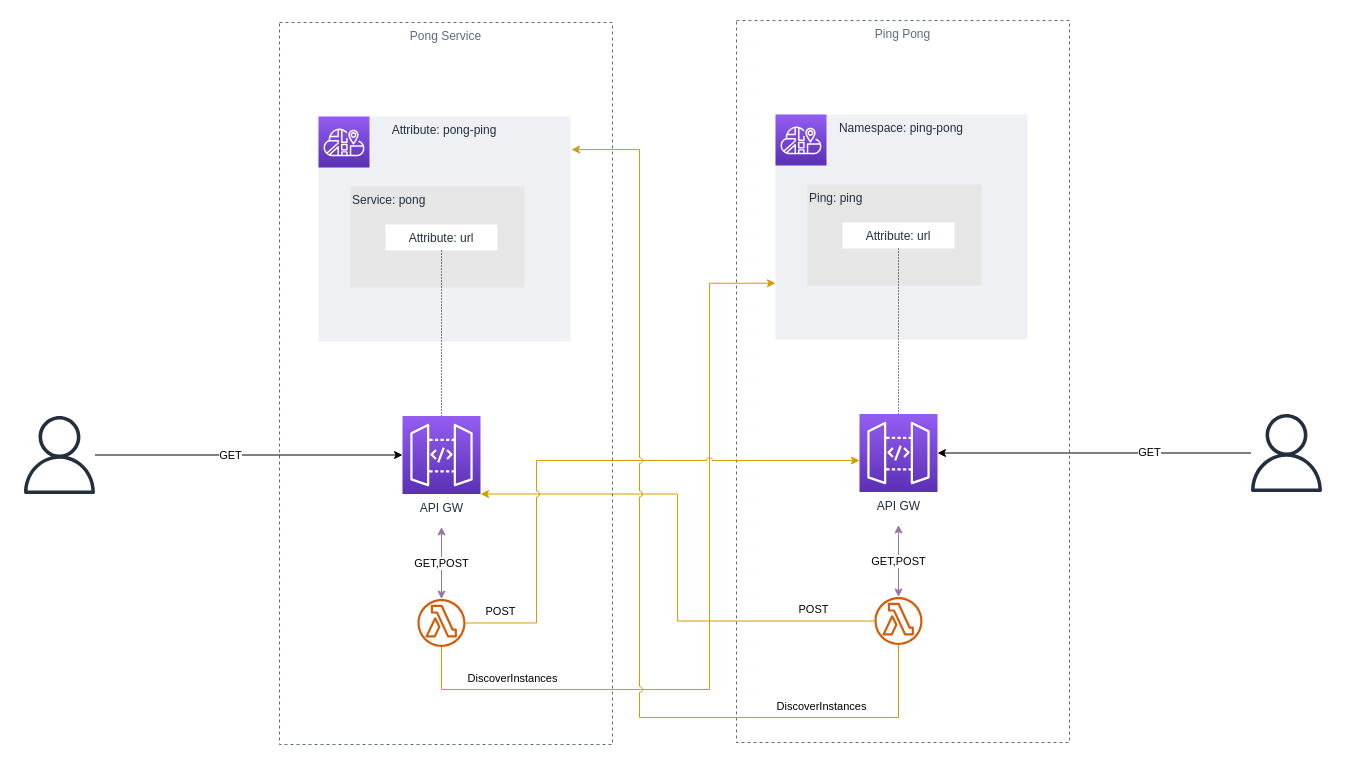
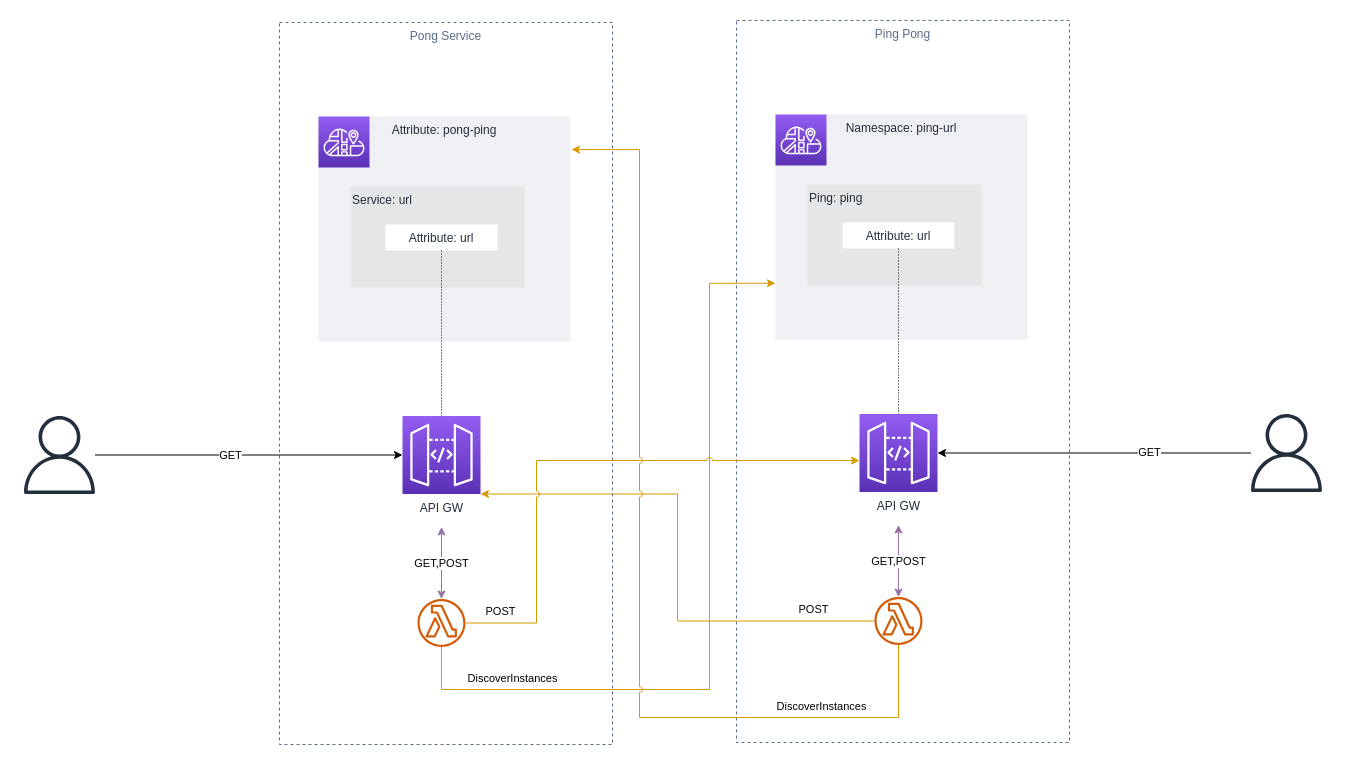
node "Namespace: ping-pong": label "Namespace: ping-pong" -> "Namespace: ping-url"
node "Service: pong": label "Service: pong" -> "Service: url"
